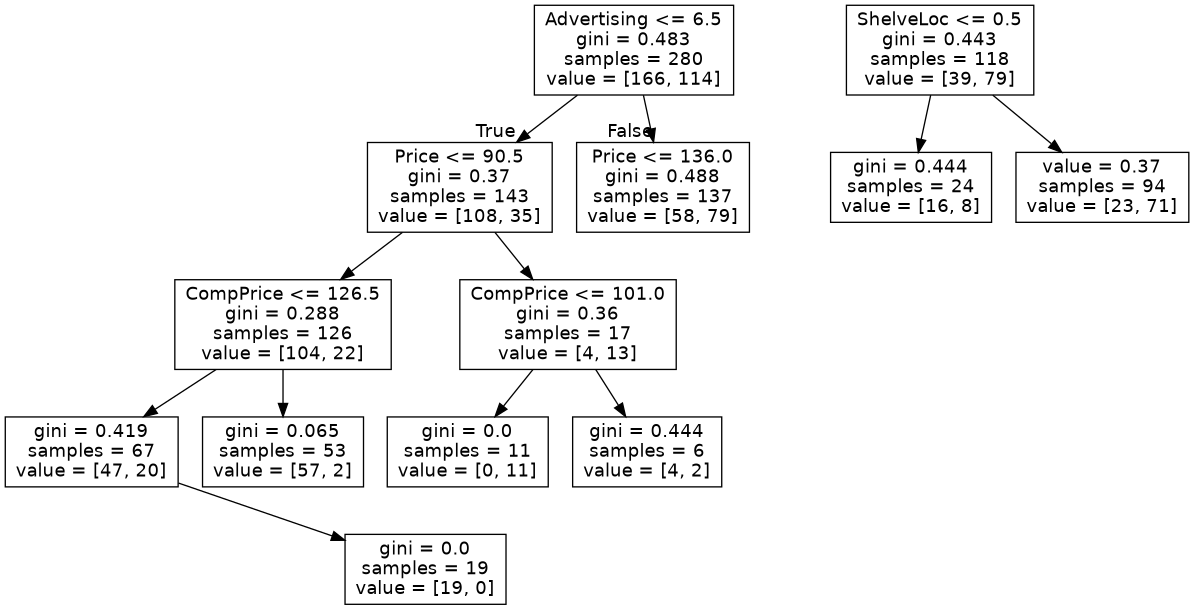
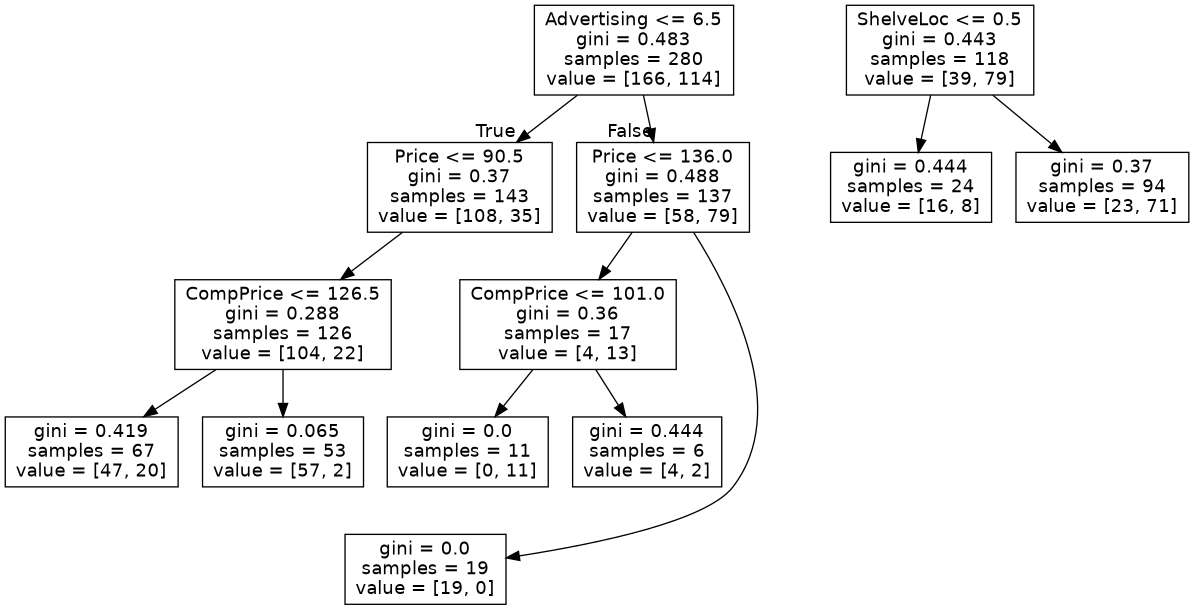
node "value = 0.37 samples = 94 value = [23, 71]": label "value = 0.37 samples = 94 value = [23, 71]" -> "gini = 0.37 samples = 94 value = [23, 71]"
edge "Price <= 90.5 gini = 0.37 samples = 143 value = [108, 35]" -> "CompPrice <= 101.0 gini = 0.36 samples = 17 value = [4, 13]": now "Price <= 136.0 gini = 0.488 samples = 137 value = [58, 79]" -> "CompPrice <= 101.0 gini = 0.36 samples = 17 value = [4, 13]"
edge "gini = 0.419 samples = 67 value = [47, 20]" -> "gini = 0.0 samples = 19 value = [19, 0]": now "Price <= 136.0 gini = 0.488 samples = 137 value = [58, 79]" -> "gini = 0.0 samples = 19 value = [19, 0]"
